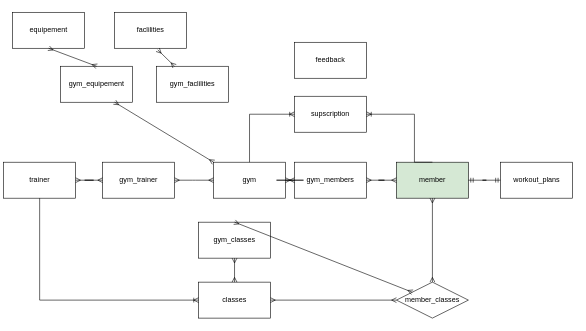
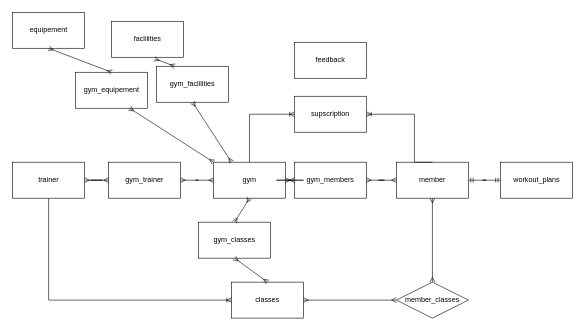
node "faclilities": moved (150, 30) -> (147, 39)
node "gym_equipement": moved (96, 84) -> (111, 90)
edge "gym_faclilities" -- "gym": added
node "trainer": moved (39, 180) -> (48, 180)
node "gym_trainer": moved (138, 180) -> (144, 180)
node "member": fillcolor #d5e8d4 -> #ffffff
edge "gym_classes" -- "member_classes": now "gym_classes" -- "gym"
node "classes": moved (234, 300) -> (267, 300)
